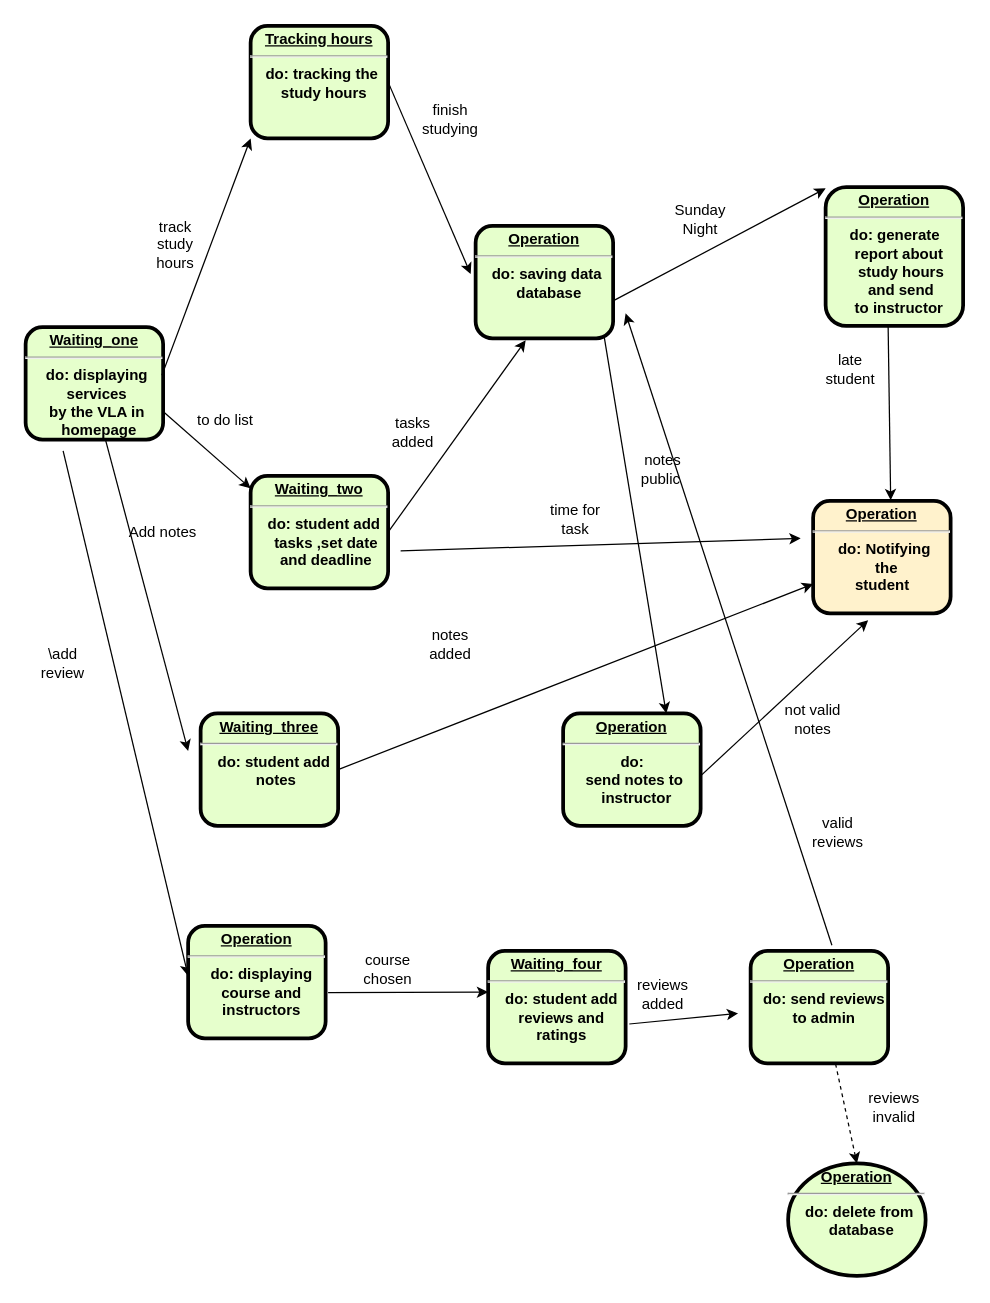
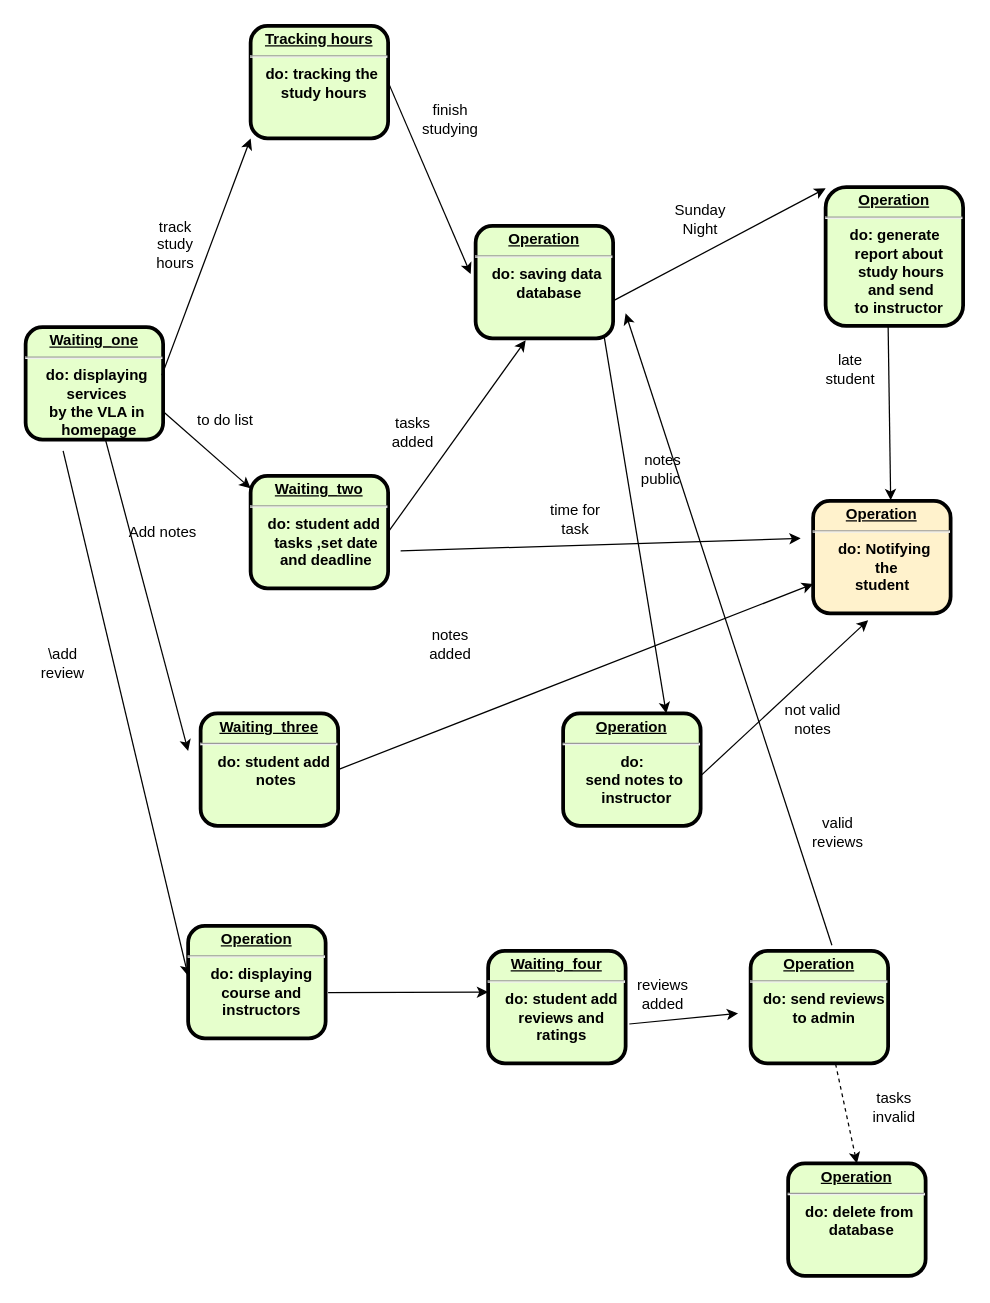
node "course chosen": removed
node "reviews invalid": label "reviews invalid" -> "tasks invalid"
node "Operation do: delete from database": shape ellipse -> rounded rectangle
